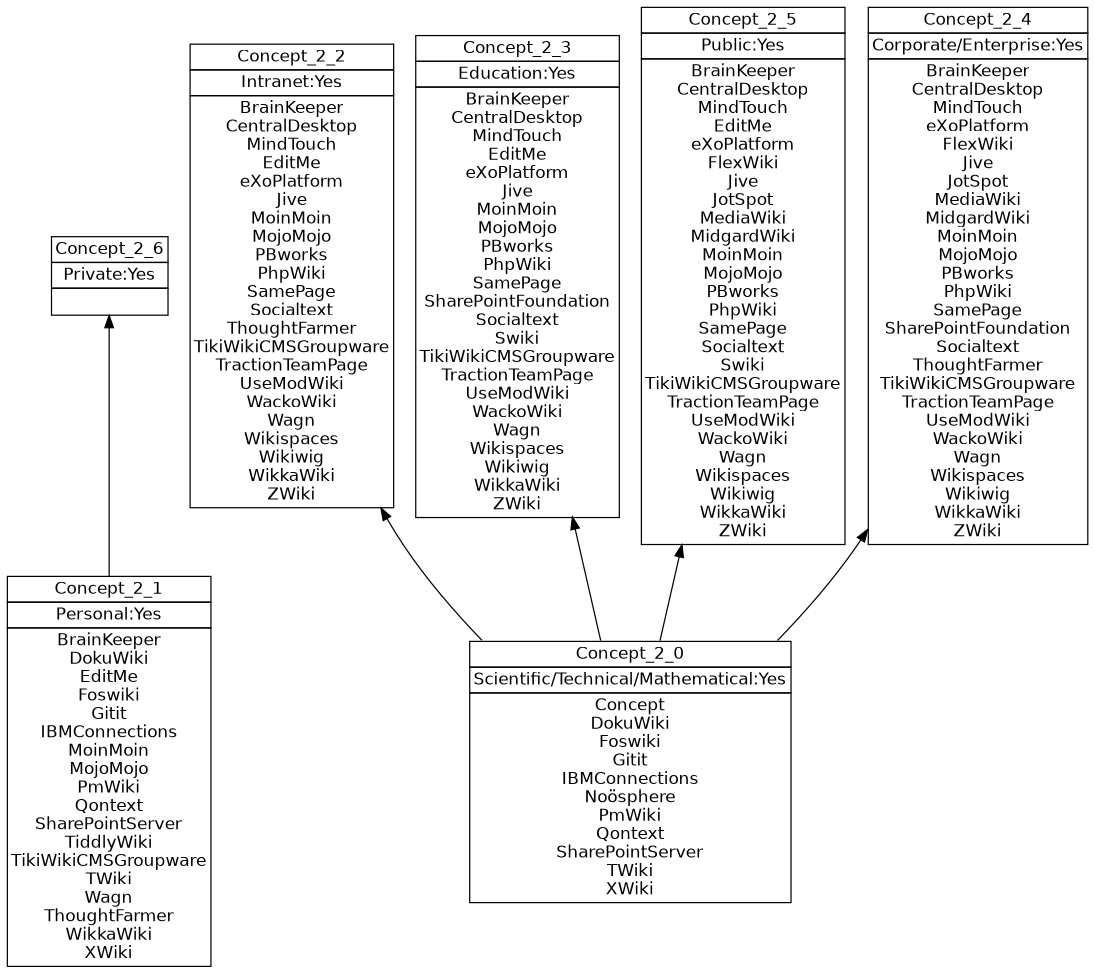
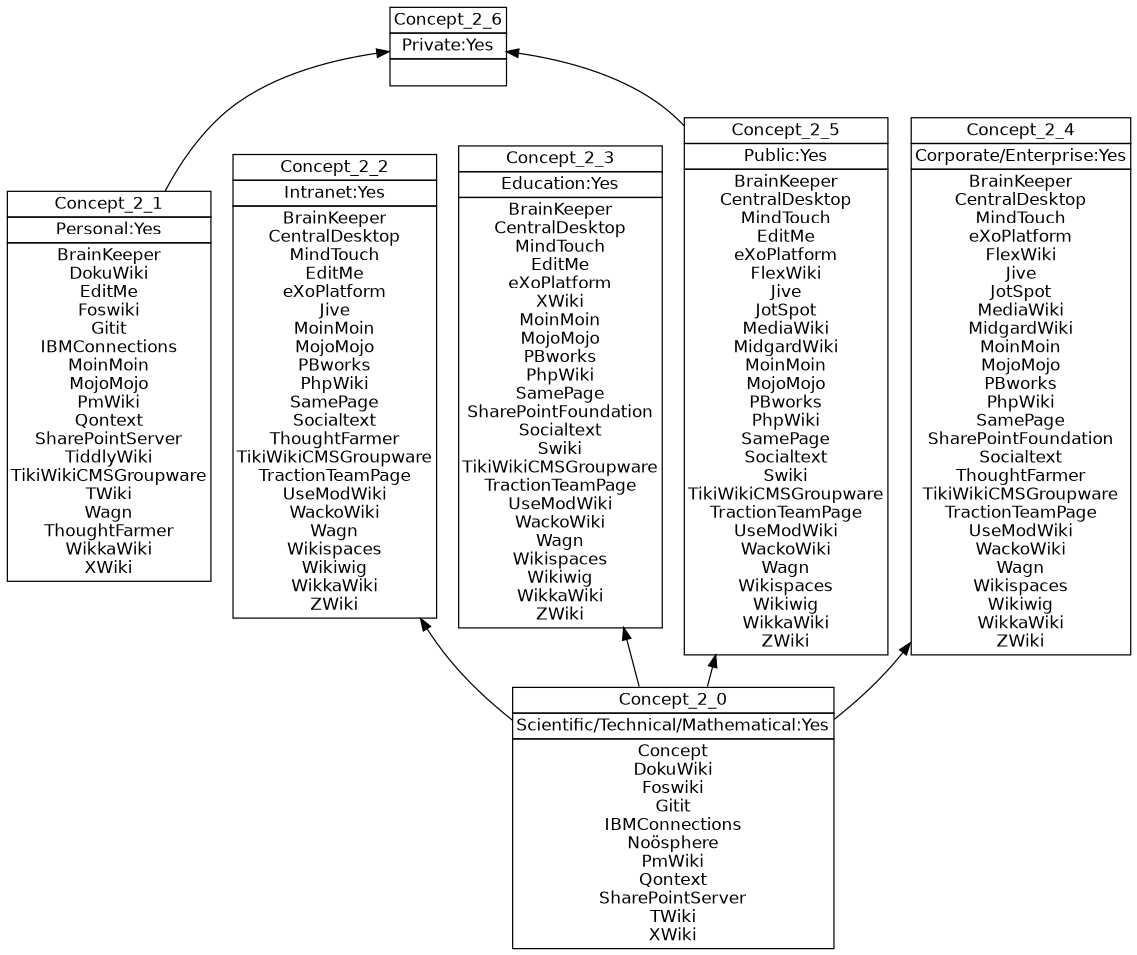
edge "Concept_2_5" -> "Concept_2_6": added
node "Concept_2_3": text "Jive" -> "XWiki"
